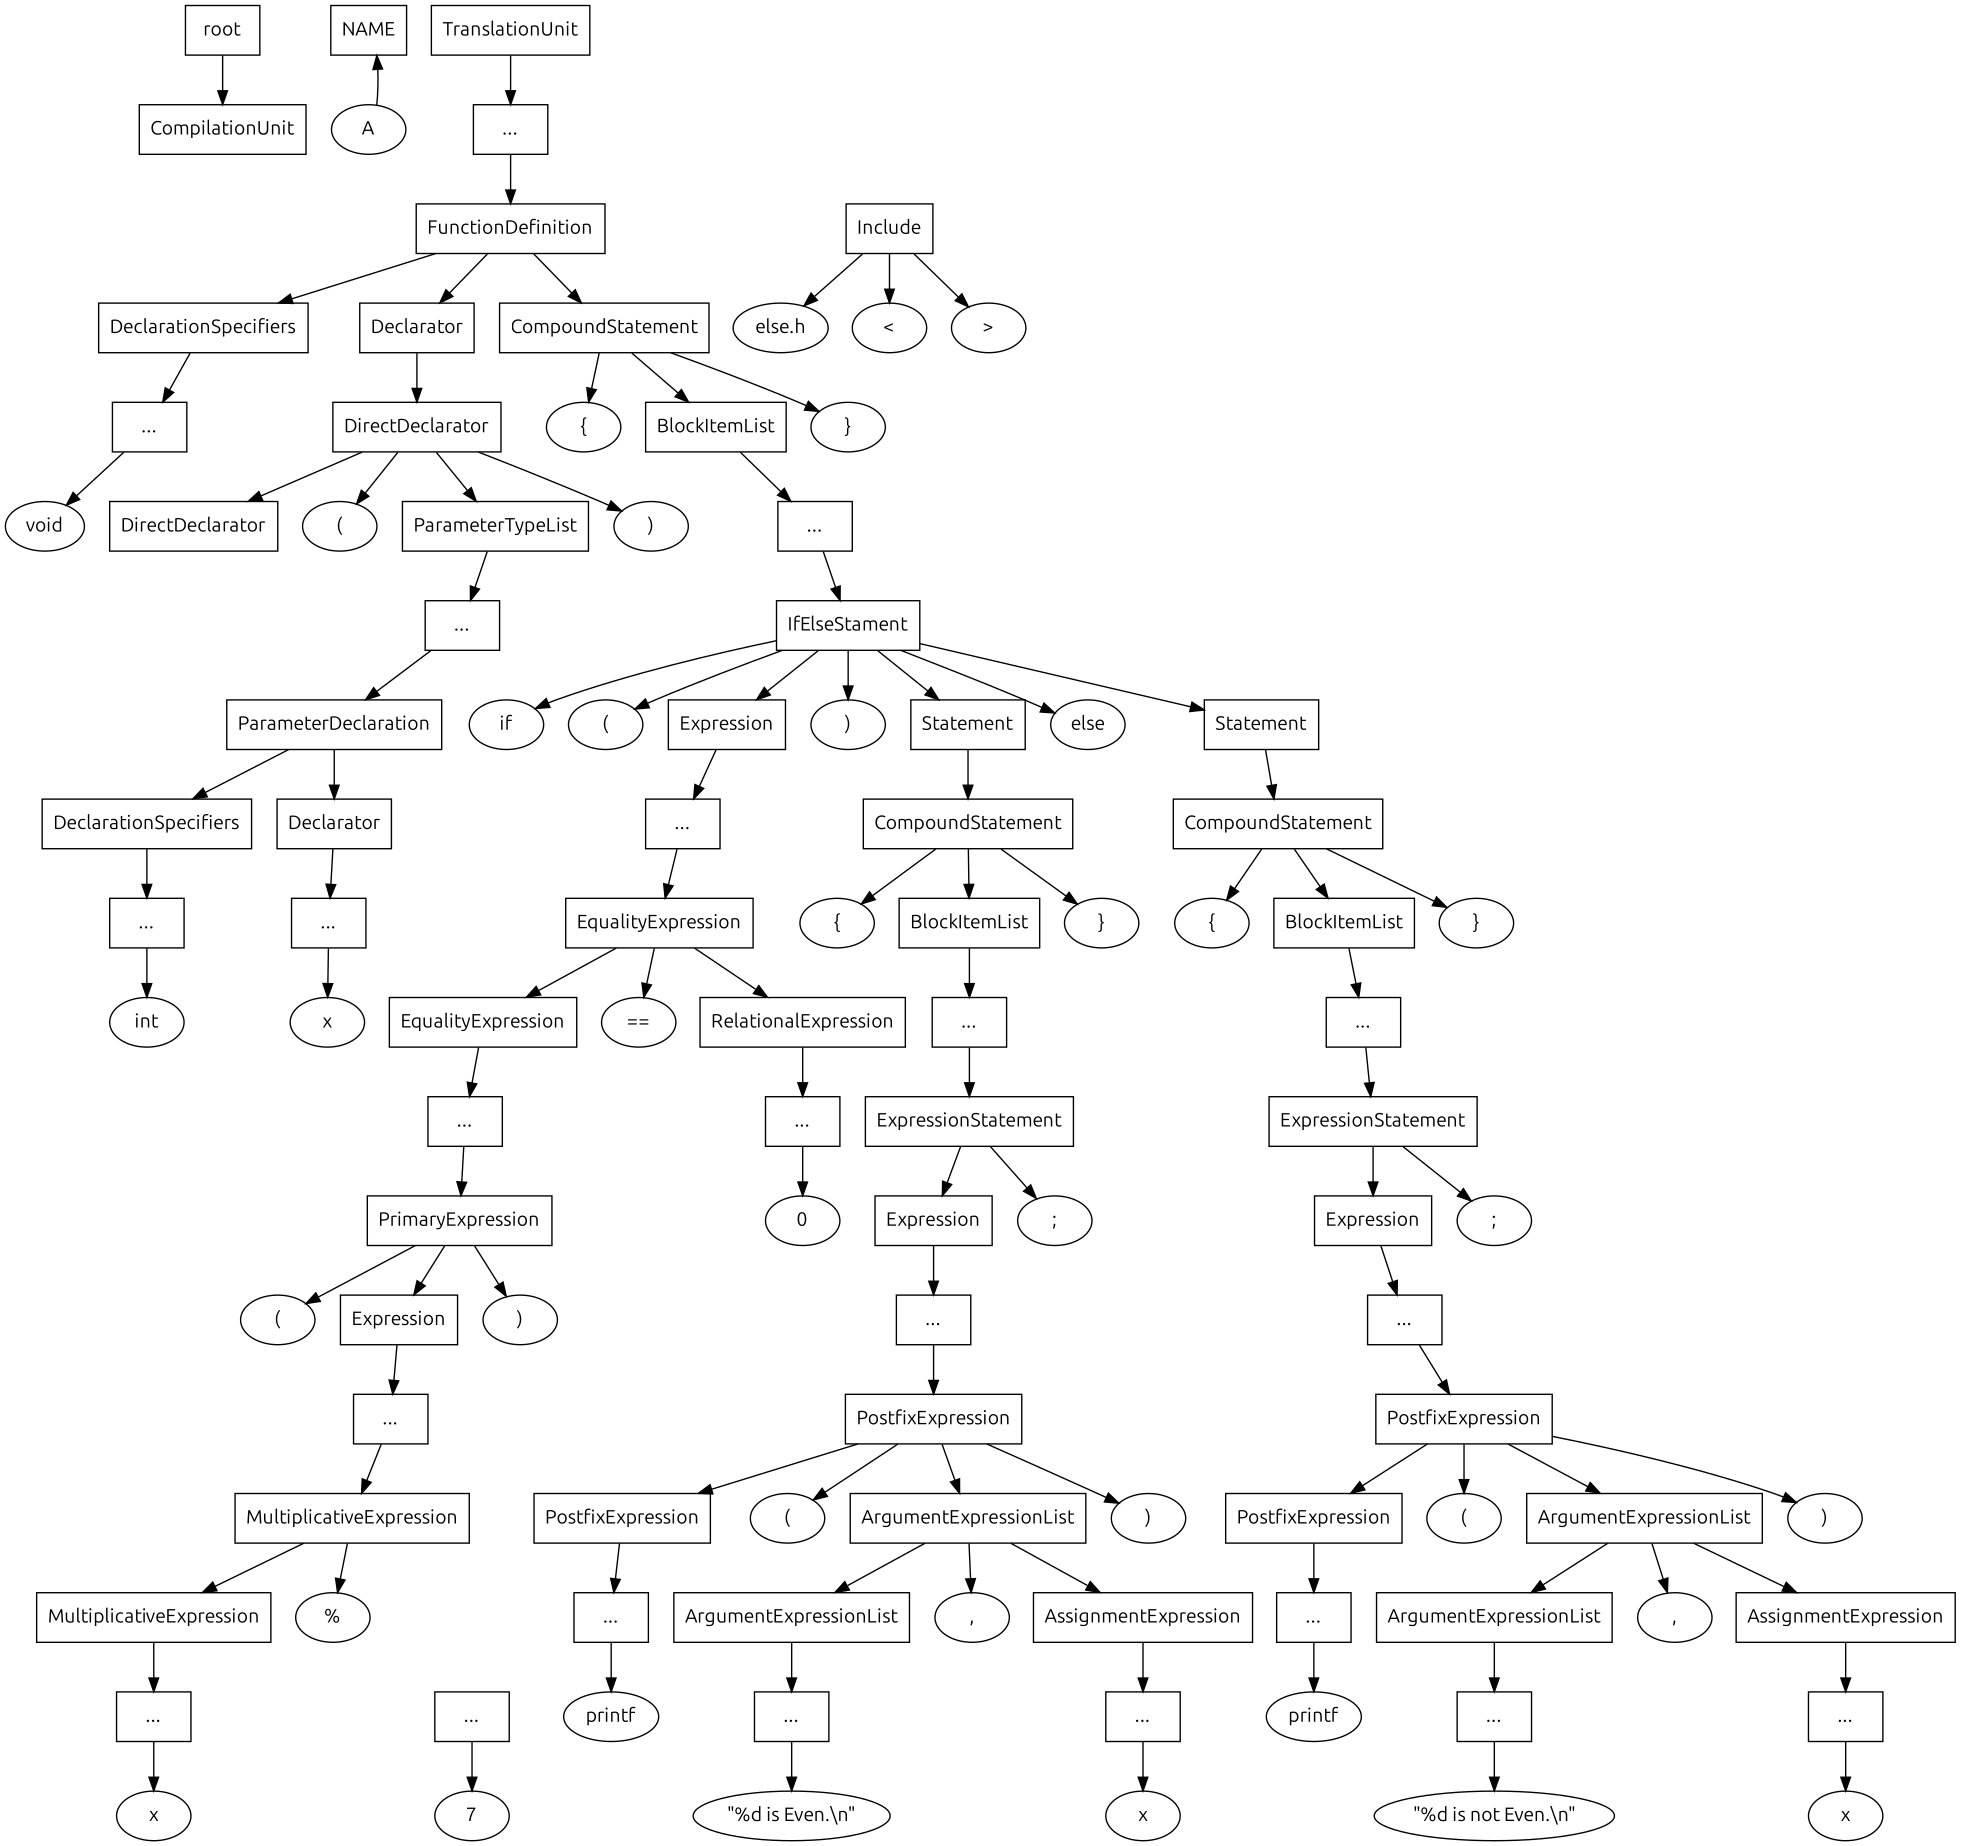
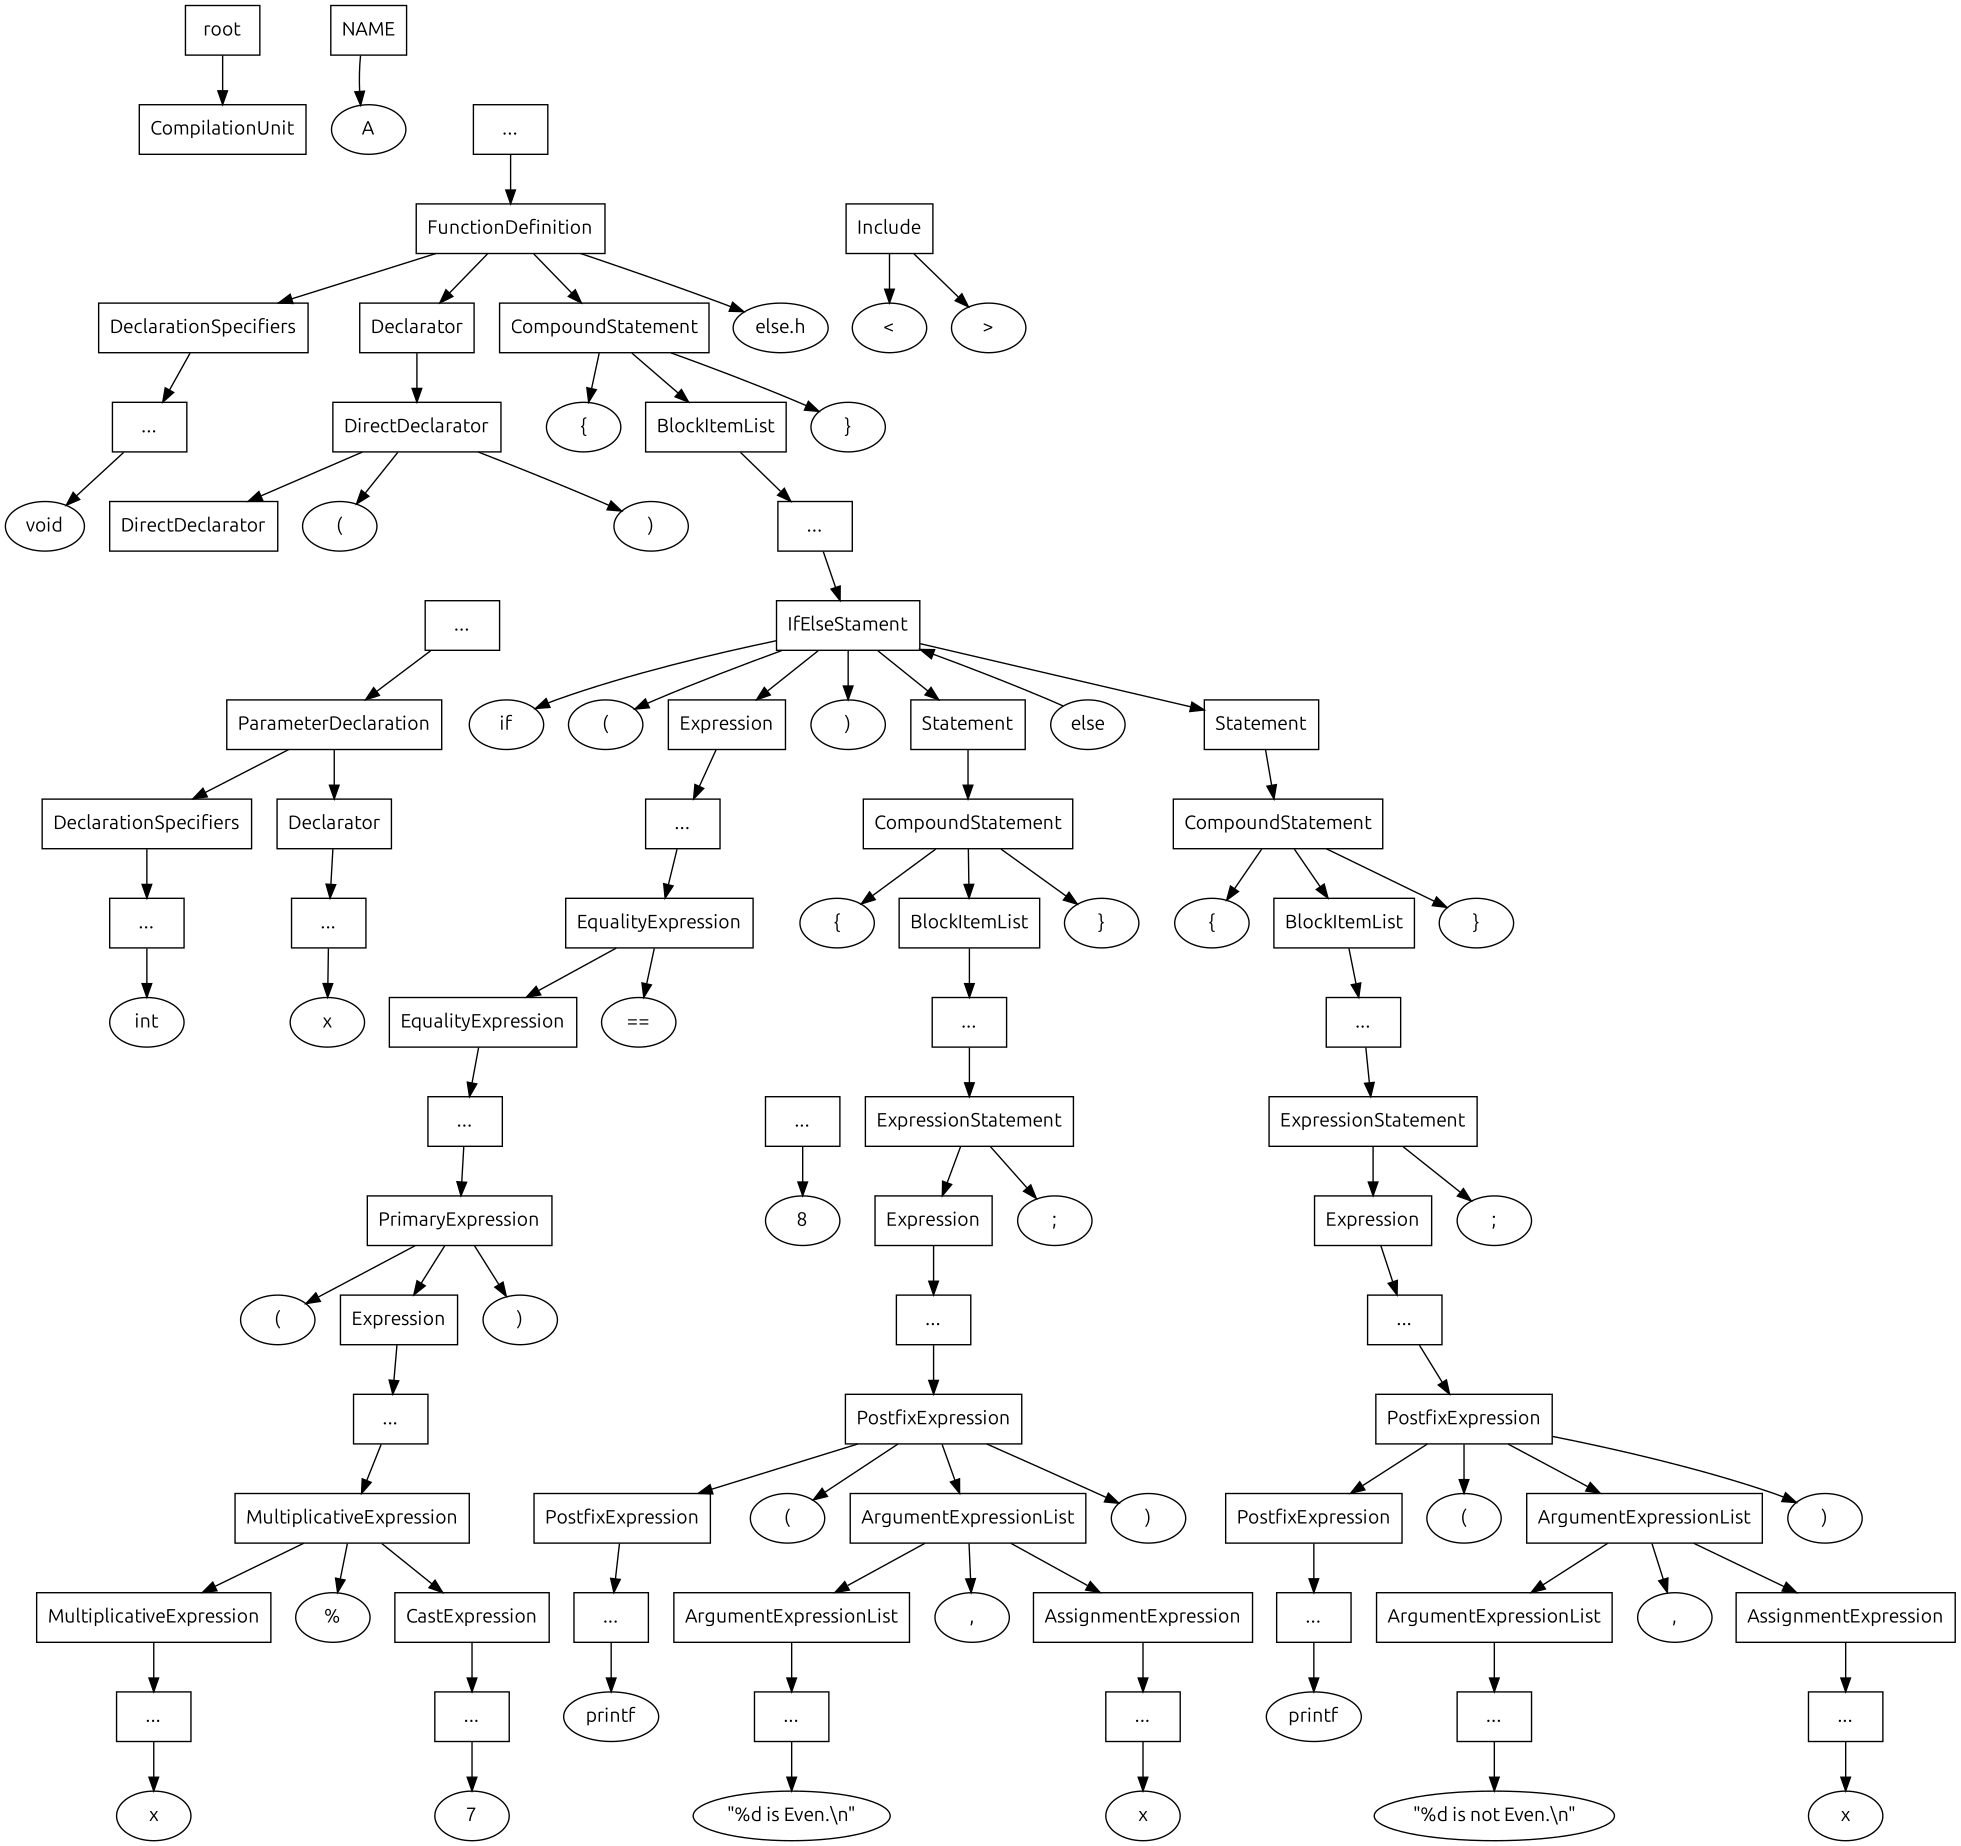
node "TranslationUnit": removed
edge "A" -> "NAME": reversed
edge "Include" -> "else.h": now "FunctionDefinition" -> "else.h"
node "ParameterTypeList": removed
edge "IfElseStament" -> "else": reversed
node "RelationalExpression": removed
node "0": label "0" -> "8"
node "CastExpression": added
